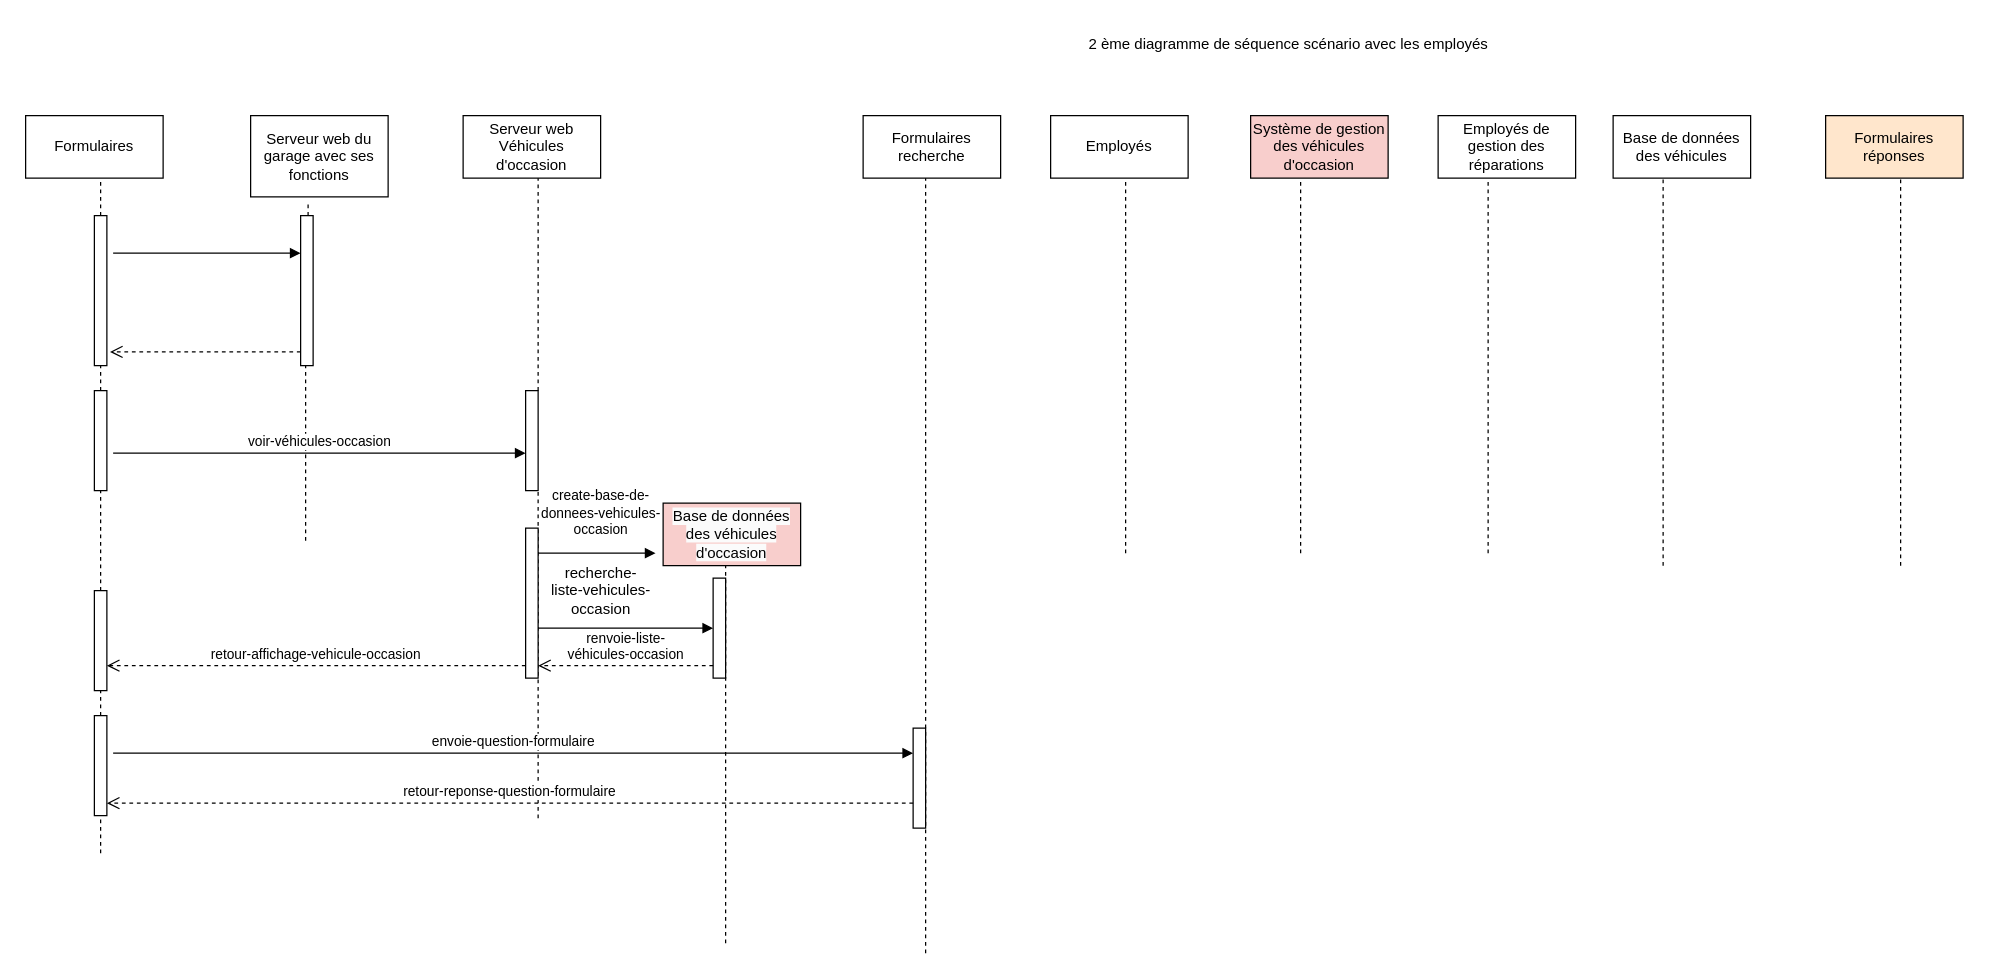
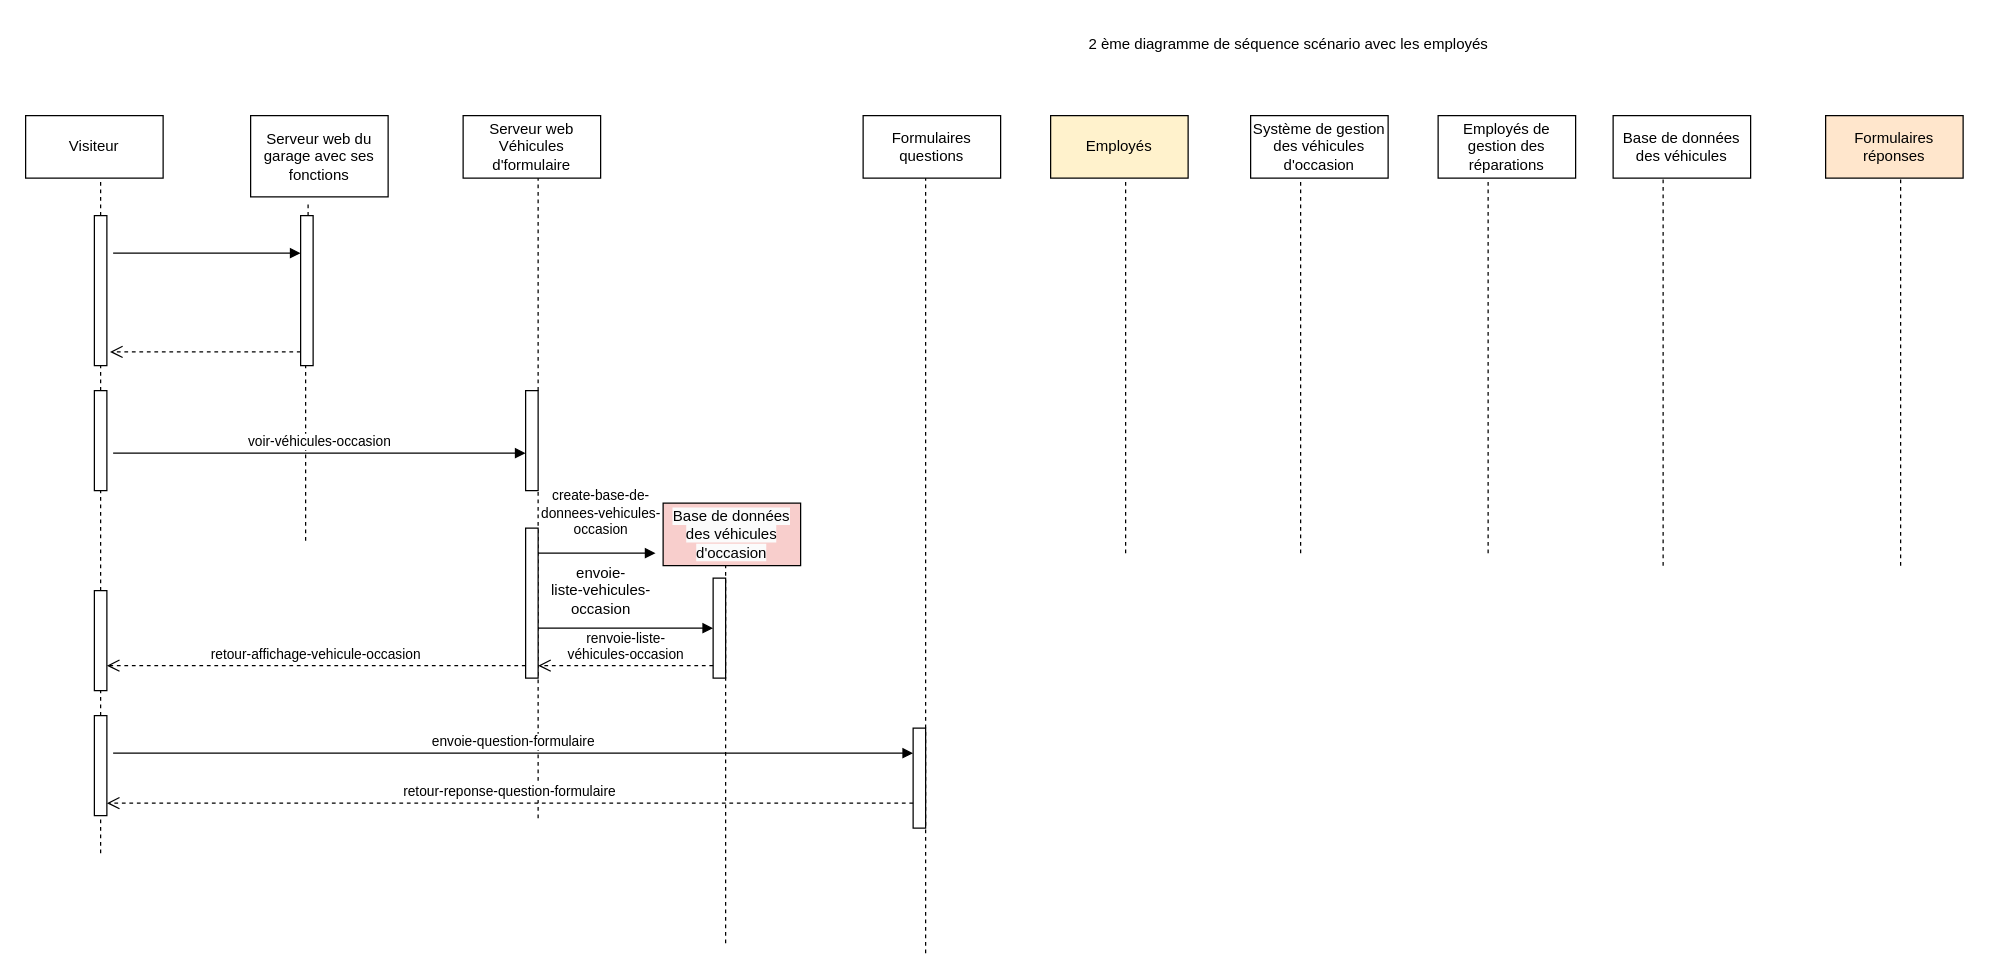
node "Formulaires": label "Formulaires" -> "Visiteur"
node "Serveur web Véhicules d'occasion": label "Serveur web Véhicules d'occasion" -> "Serveur web Véhicules d'formulaire"
node "Formulaires recherche": label "Formulaires recherche" -> "Formulaires questions"
node "Employés": fillcolor #ffffff -> #fff2cc
node "Système de gestion des véhicules d'occasion": fillcolor #f8cecc -> #ffffff
node "recherche- liste-vehicules- occasion": label "recherche- liste-vehicules- occasion" -> "envoie- liste-vehicules- occasion"
